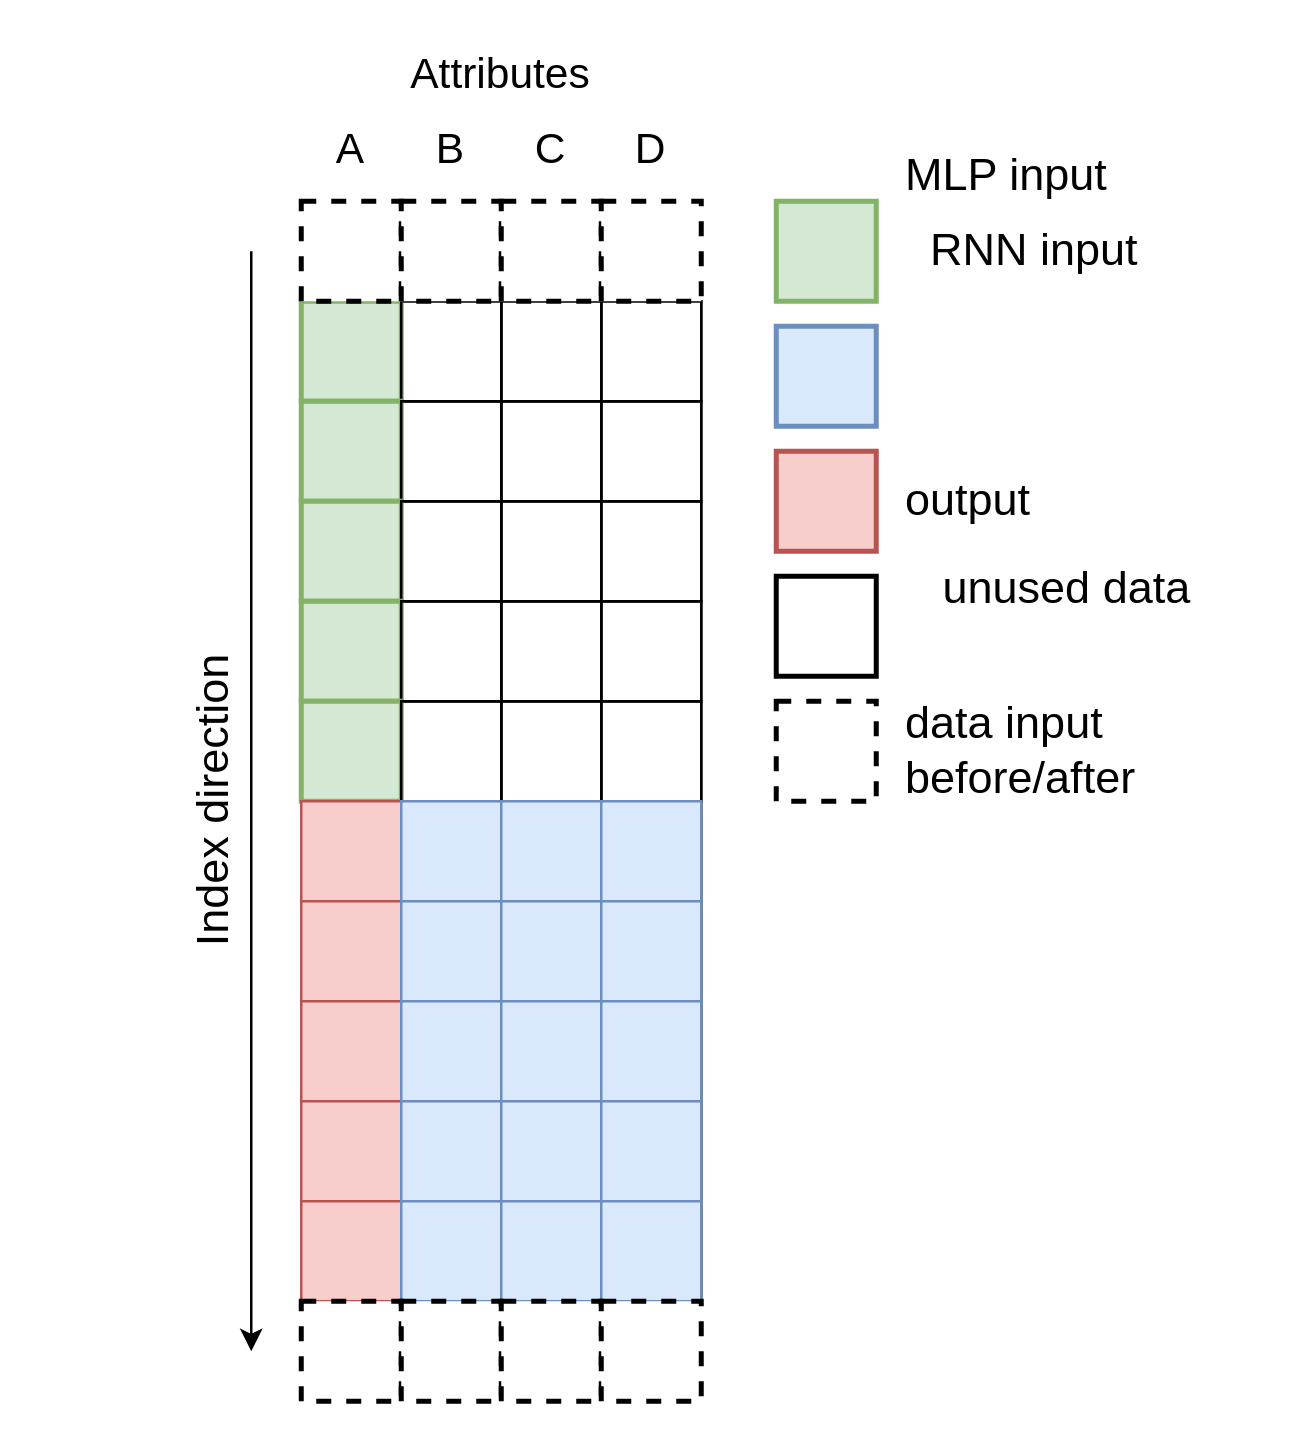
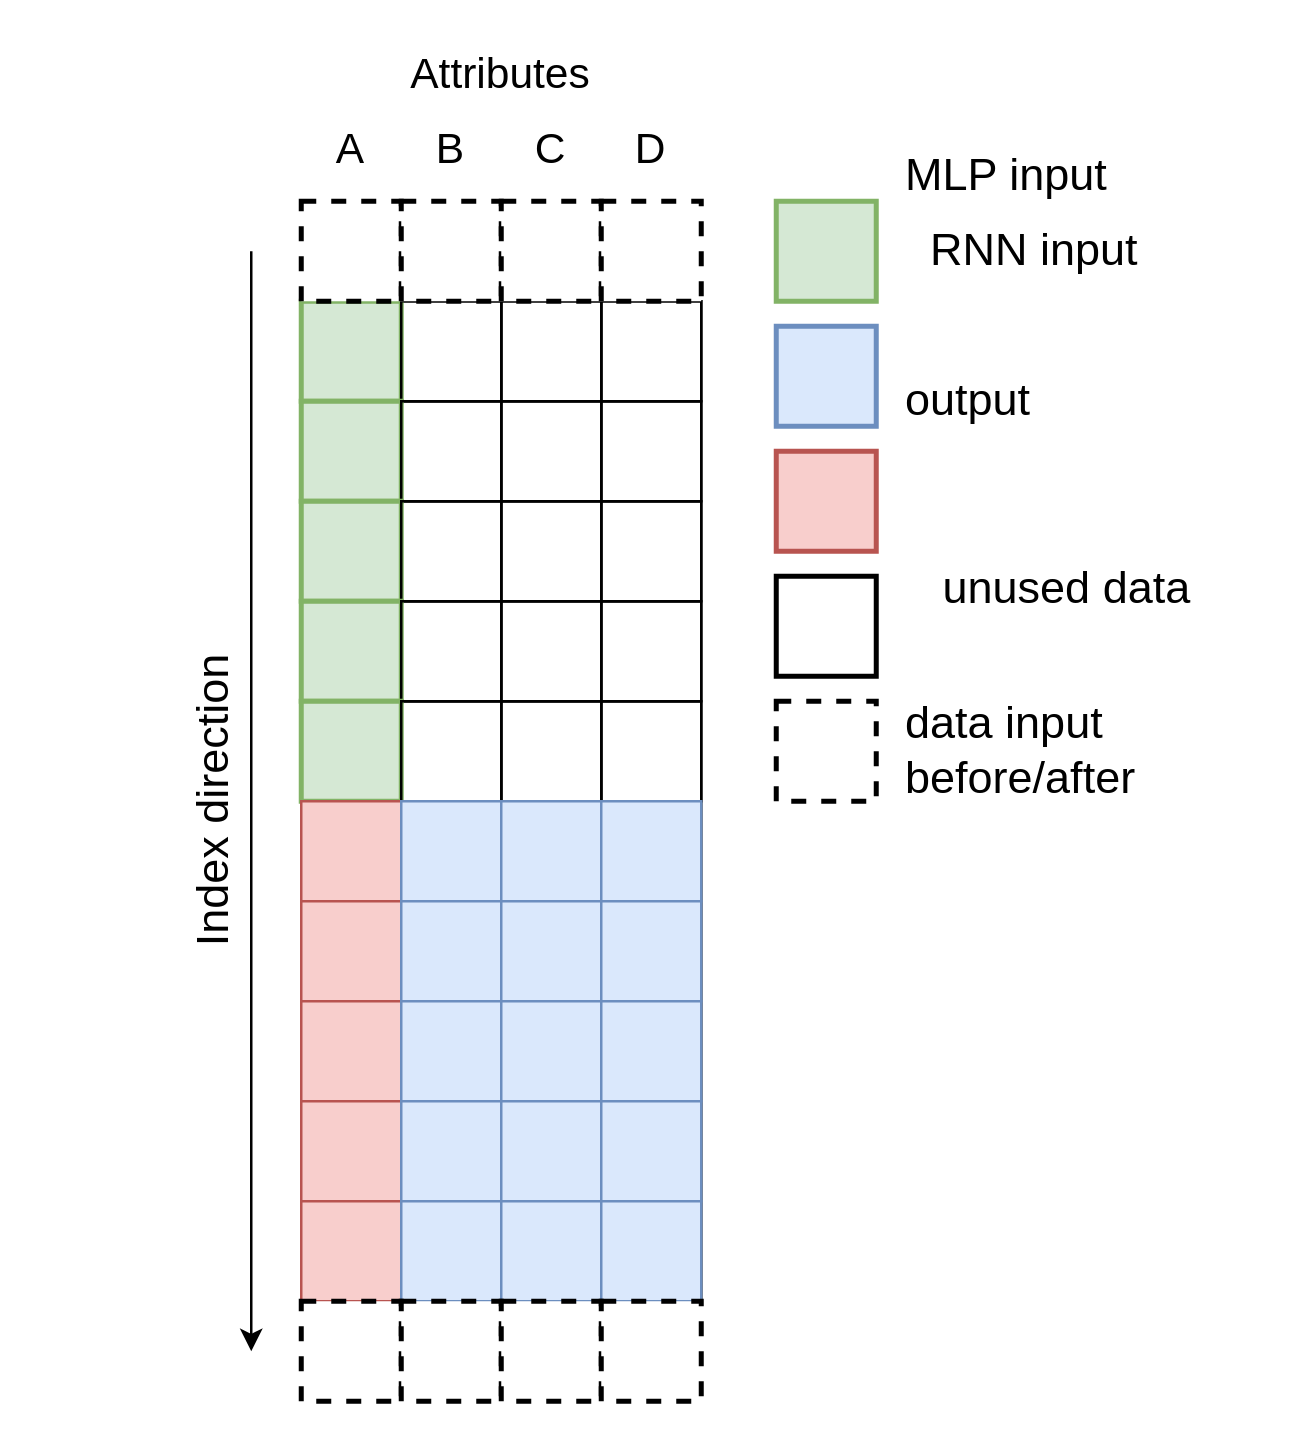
node "output": moved (1039, 501) -> (1039, 401)
